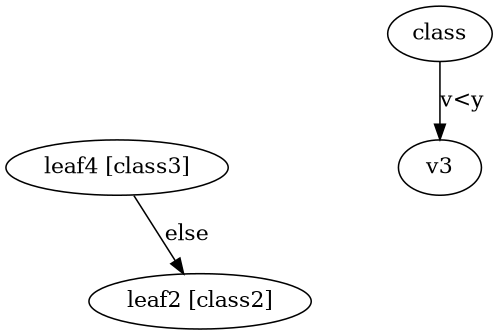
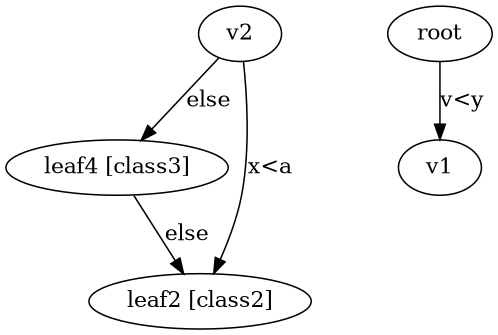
node "v2": added
node "class": label "class" -> "root"
node "v3": label "v3" -> "v1"
